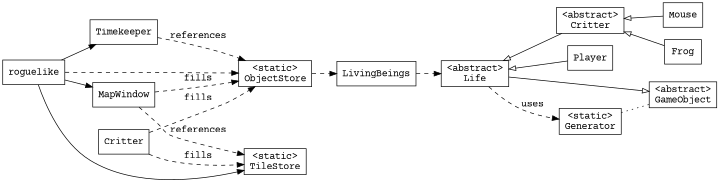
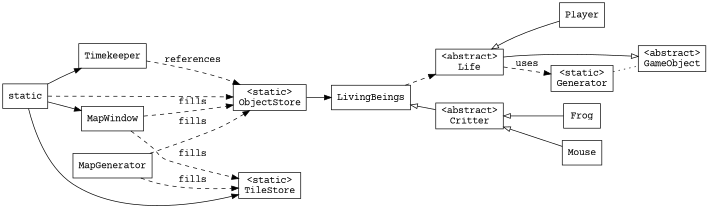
edge "<abstract> Critter" -> "<abstract> Life": now "<abstract> Critter" -> "LivingBeings"
node "roguelike": label "roguelike" -> "static"
edge "<static> ObjectStore" -> "LivingBeings": style dashed -> solid
edge "MapWindow" -> "<static> TileStore": label "references" -> "fills"
node "Critter": label "Critter" -> "MapGenerator"
